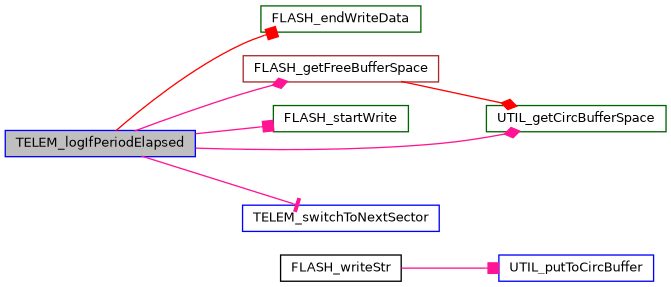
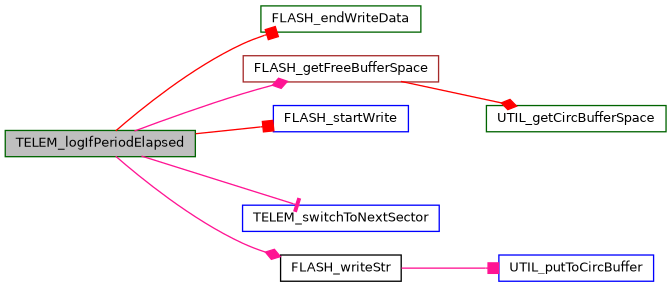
node "FLASH_startWrite": color darkgreen -> blue
edge "TELEM_logIfPeriodElapsed" -> "FLASH_startWrite": color deeppink -> red
node "TELEM_logIfPeriodElapsed": color blue -> darkgreen
edge "TELEM_logIfPeriodElapsed" -> "UTIL_getCircBufferSpace": now "TELEM_logIfPeriodElapsed" -> "FLASH_writeStr"
